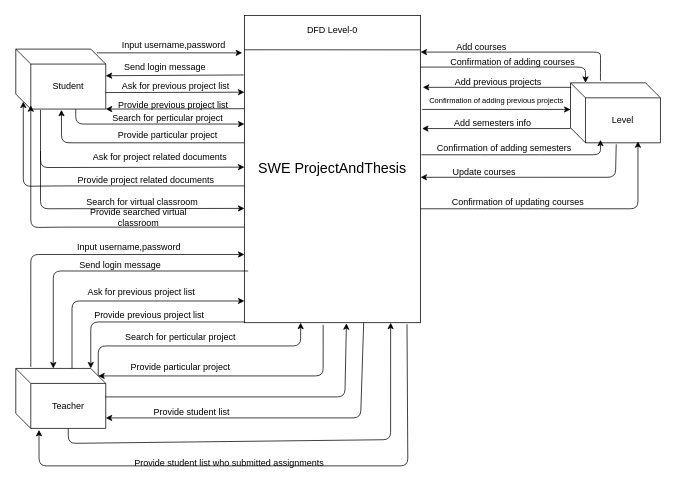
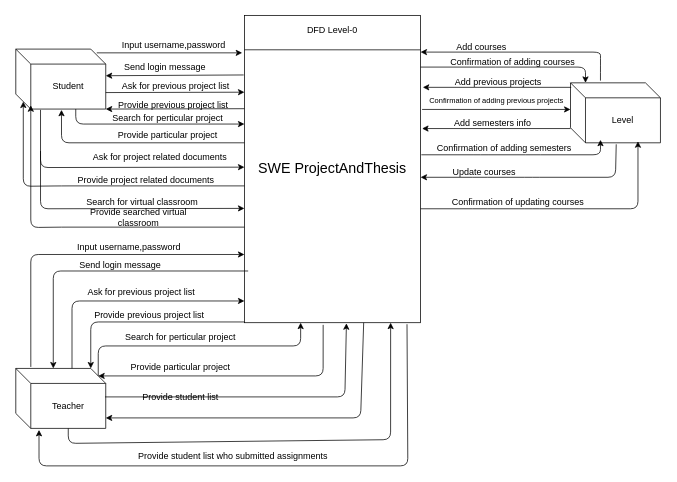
node "Provide student list": moved (192, 413) -> (180, 398)
node "Provide student list who submitted assignments": moved (229, 464) -> (233, 456)
